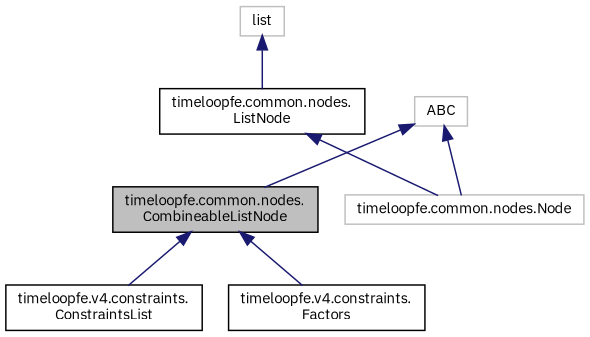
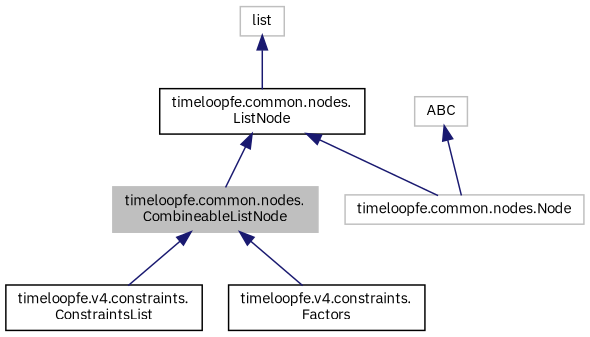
edge "timeloopfe.common.nodes. CombineableListNode" -> "ABC": now "timeloopfe.common.nodes. CombineableListNode" -> "timeloopfe.common.nodes. ListNode"
node "timeloopfe.common.nodes. CombineableListNode": color black -> grey75
